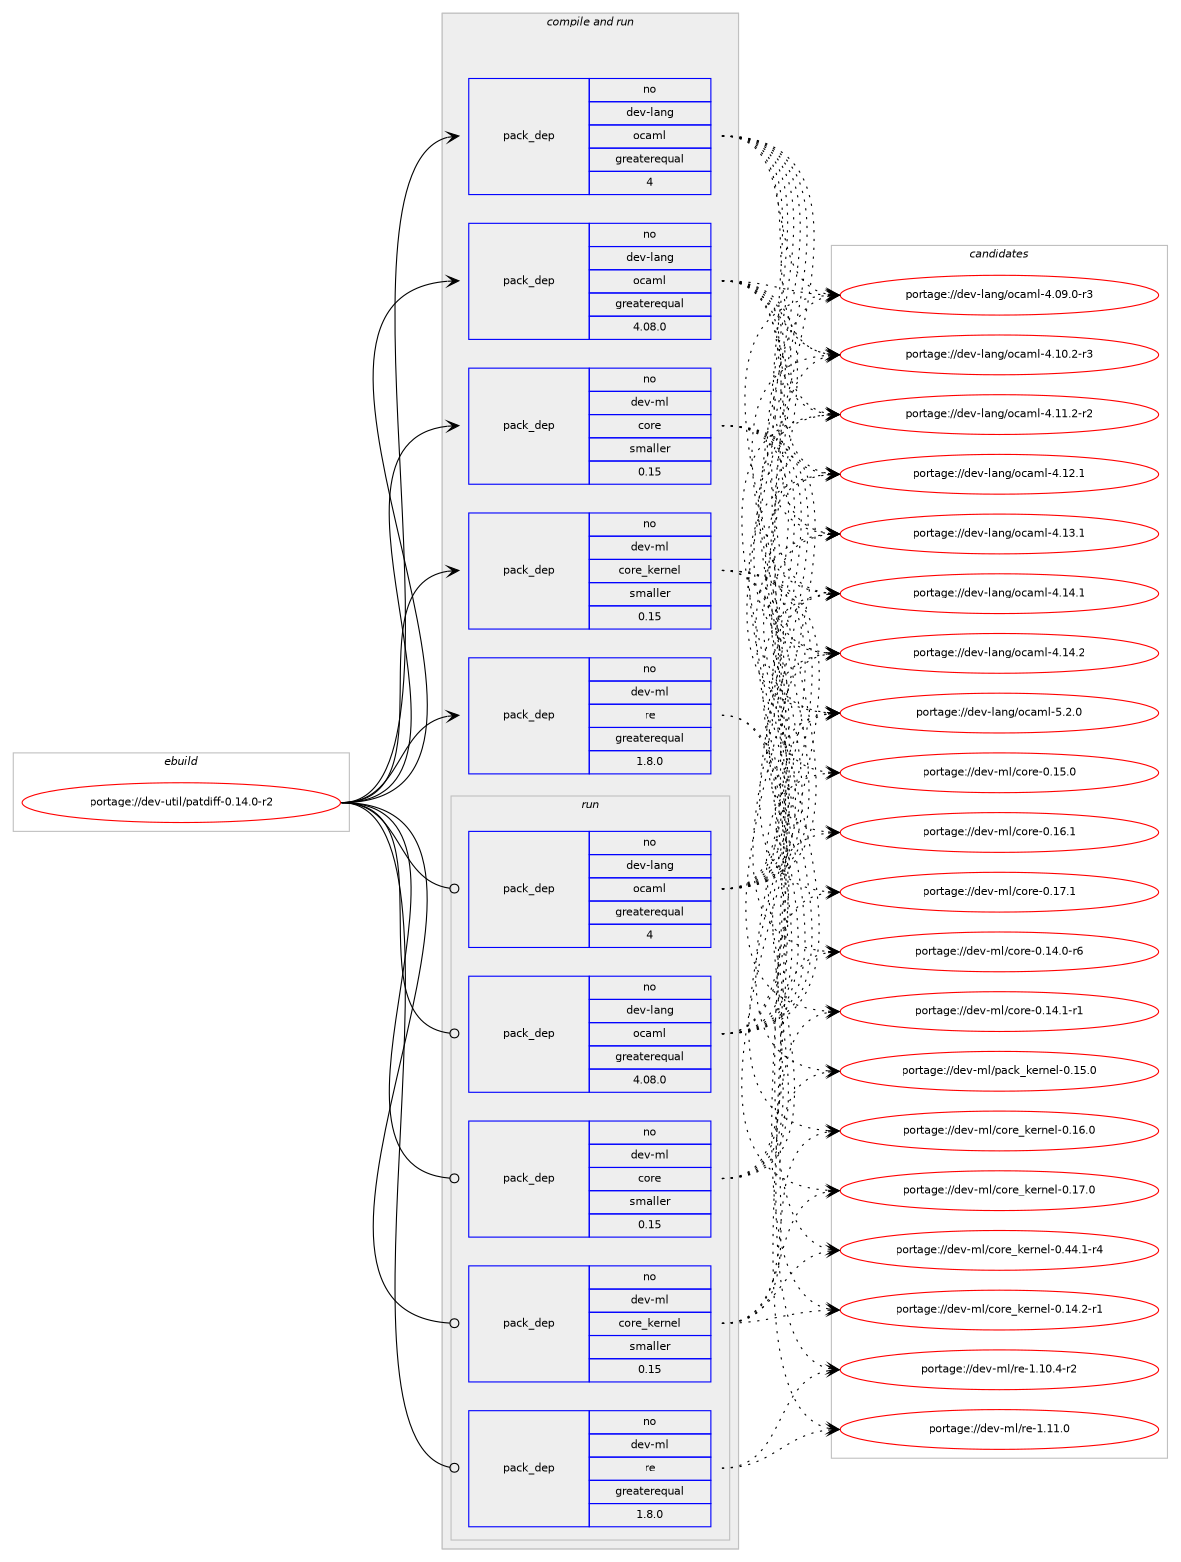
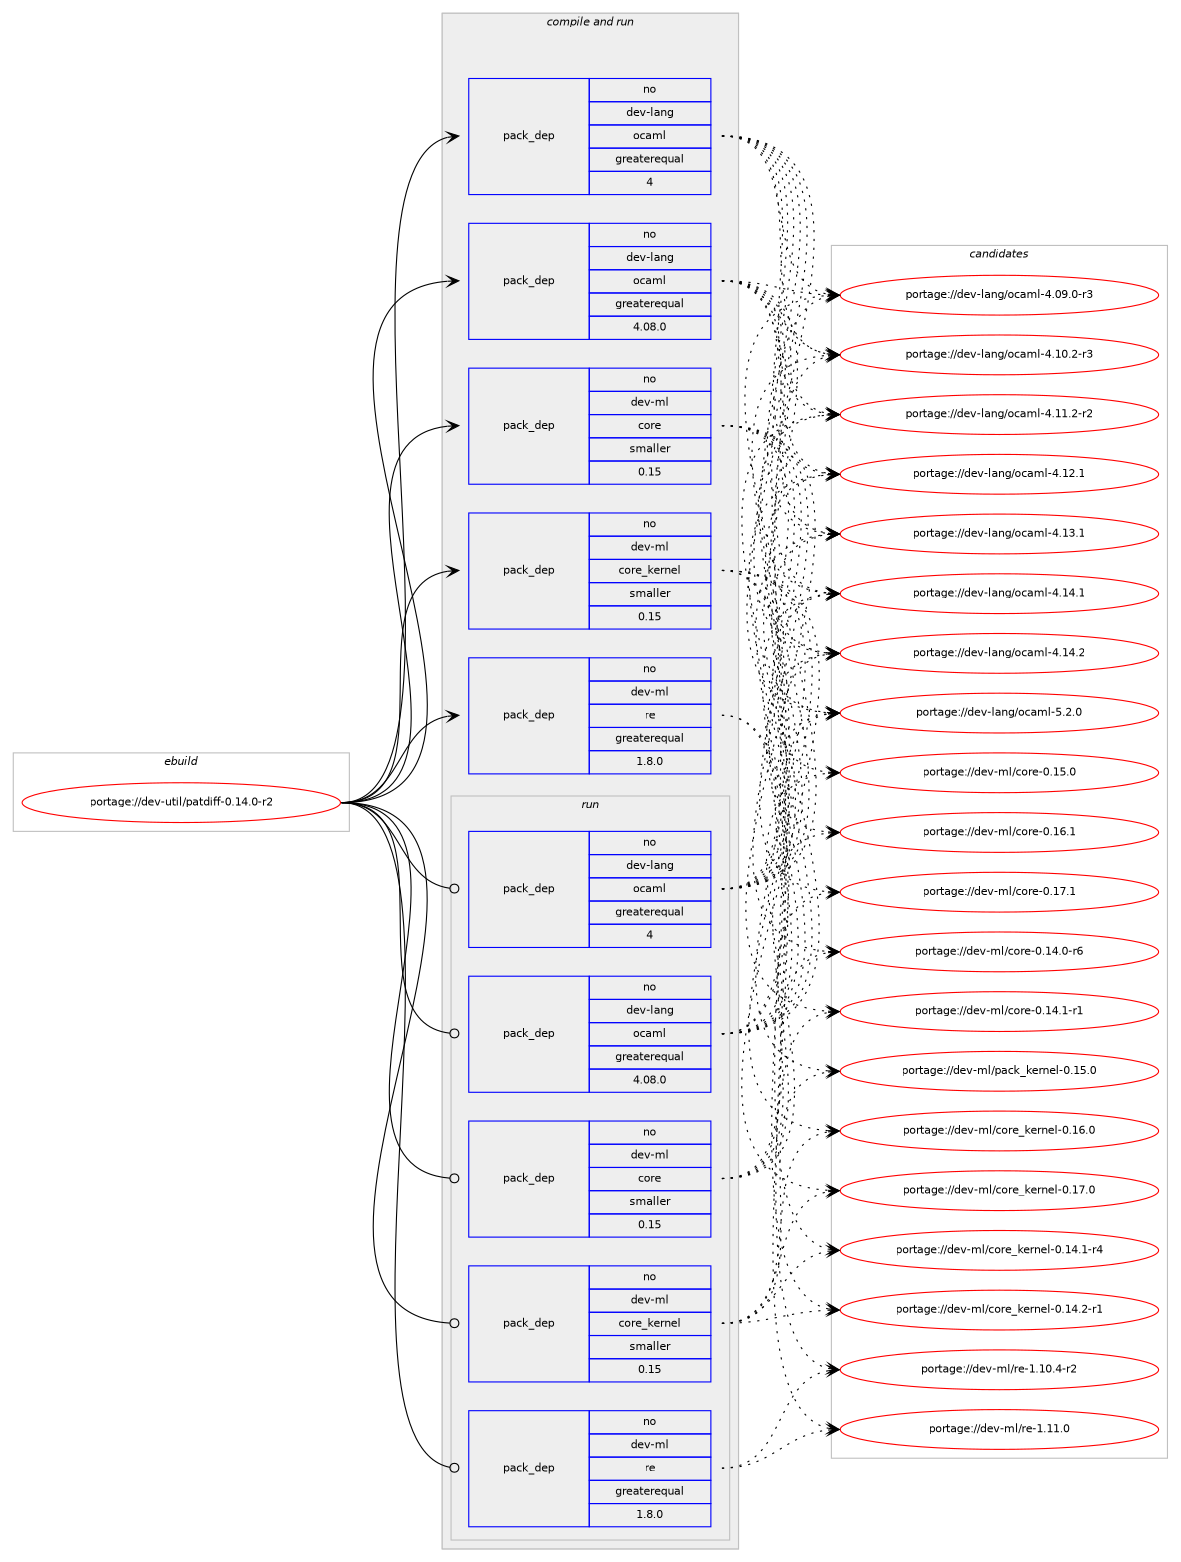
node "portage://dev-ml/core_kernel-0.44.1-r4": label "portage://dev-ml/core_kernel-0.44.1-r4" -> "portage://dev-ml/core_kernel-0.14.1-r4"
